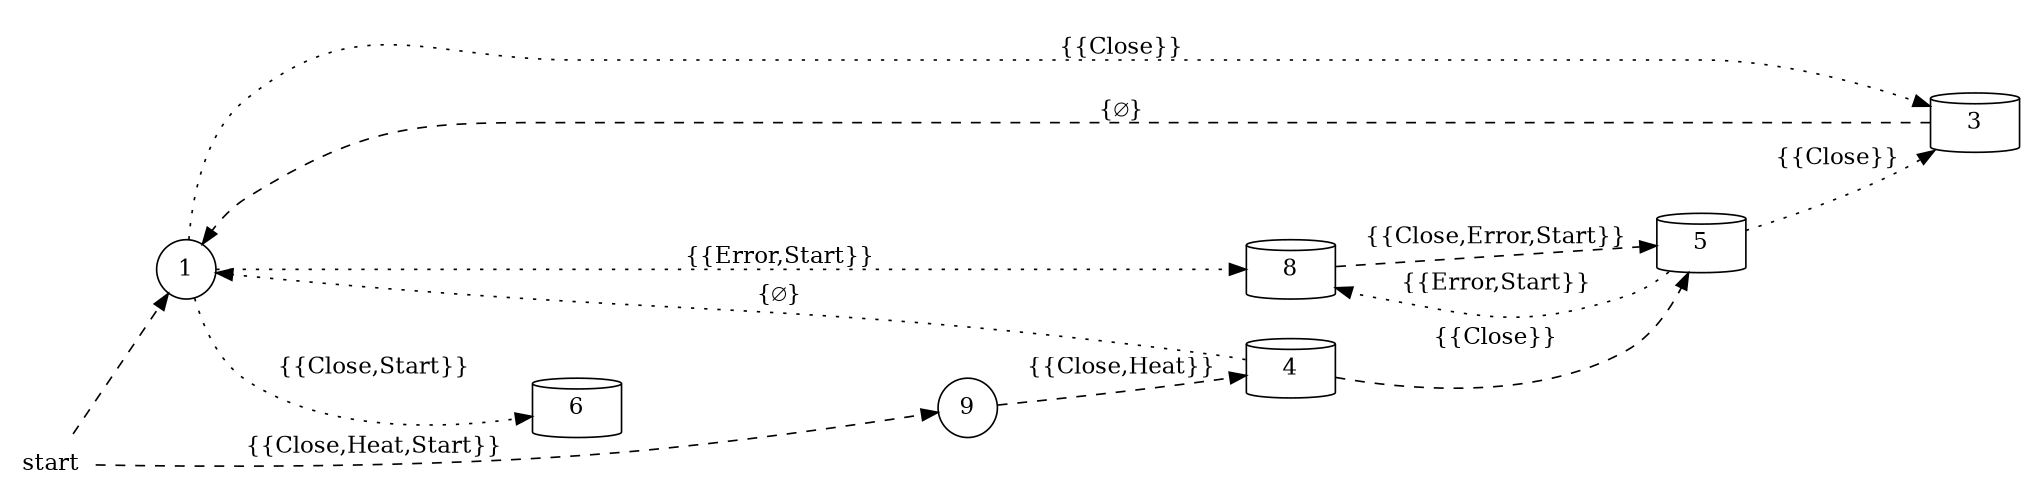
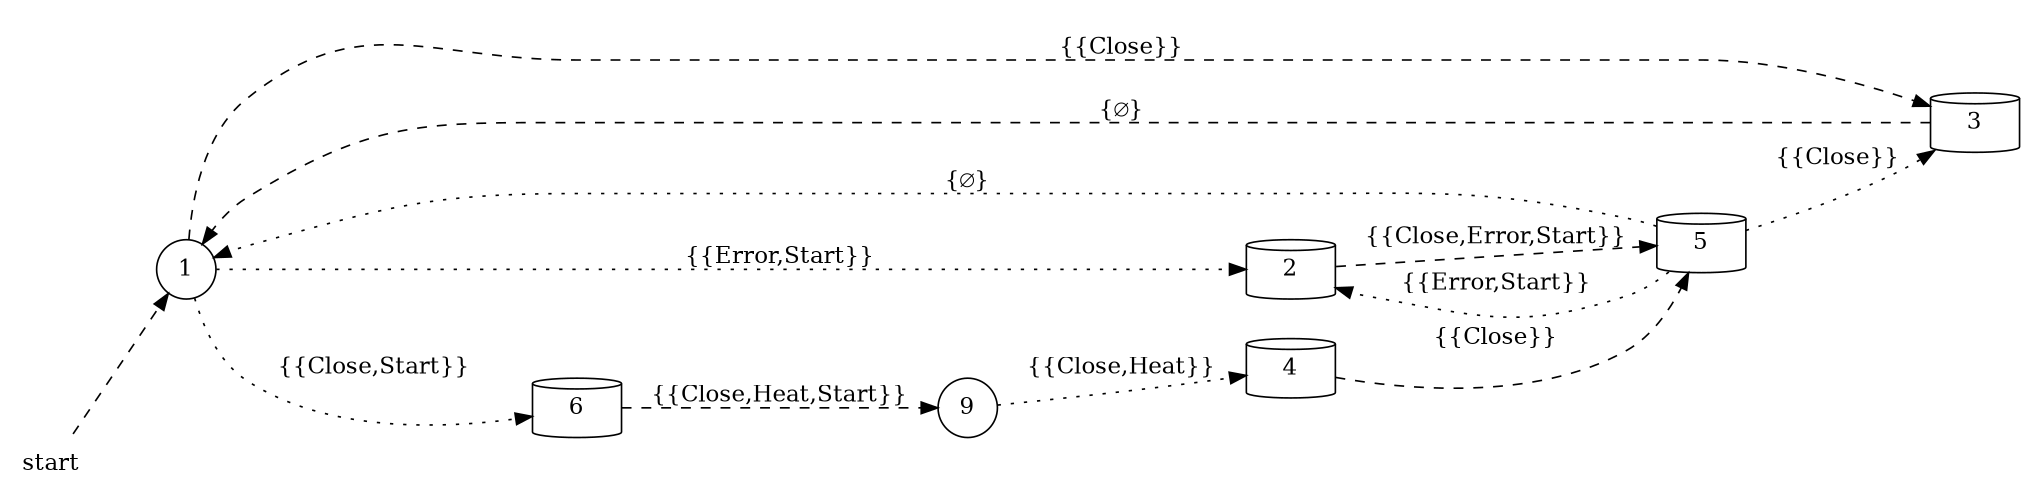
edge "1" -> "3": style dotted -> dashed
node "8": label "8" -> "2"
edge "4" -> "1": now "5" -> "1"
edge "9" -> "4": style dashed -> dotted
edge "start" -> "9": now "6" -> "9"
